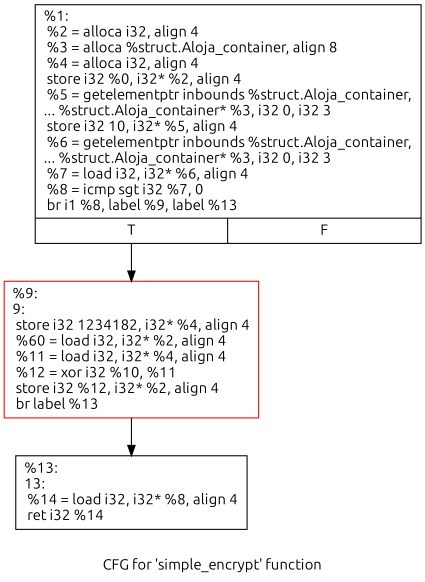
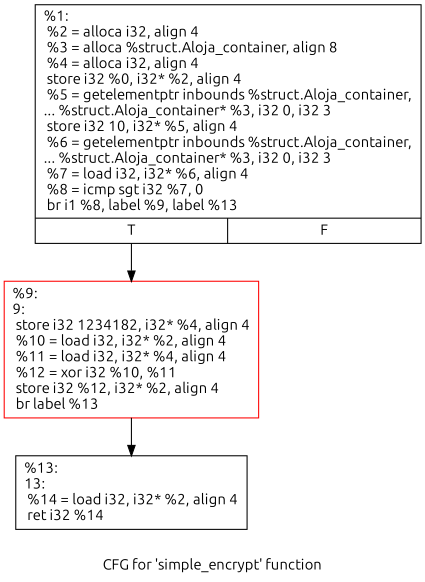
node "%9:": text "%60 = load i32, i32* %2, align 4" -> "%10 = load i32, i32* %2, align 4"
node "%13:": text "%14 = load i32, i32* %8, align 4" -> "%14 = load i32, i32* %2, align 4"
